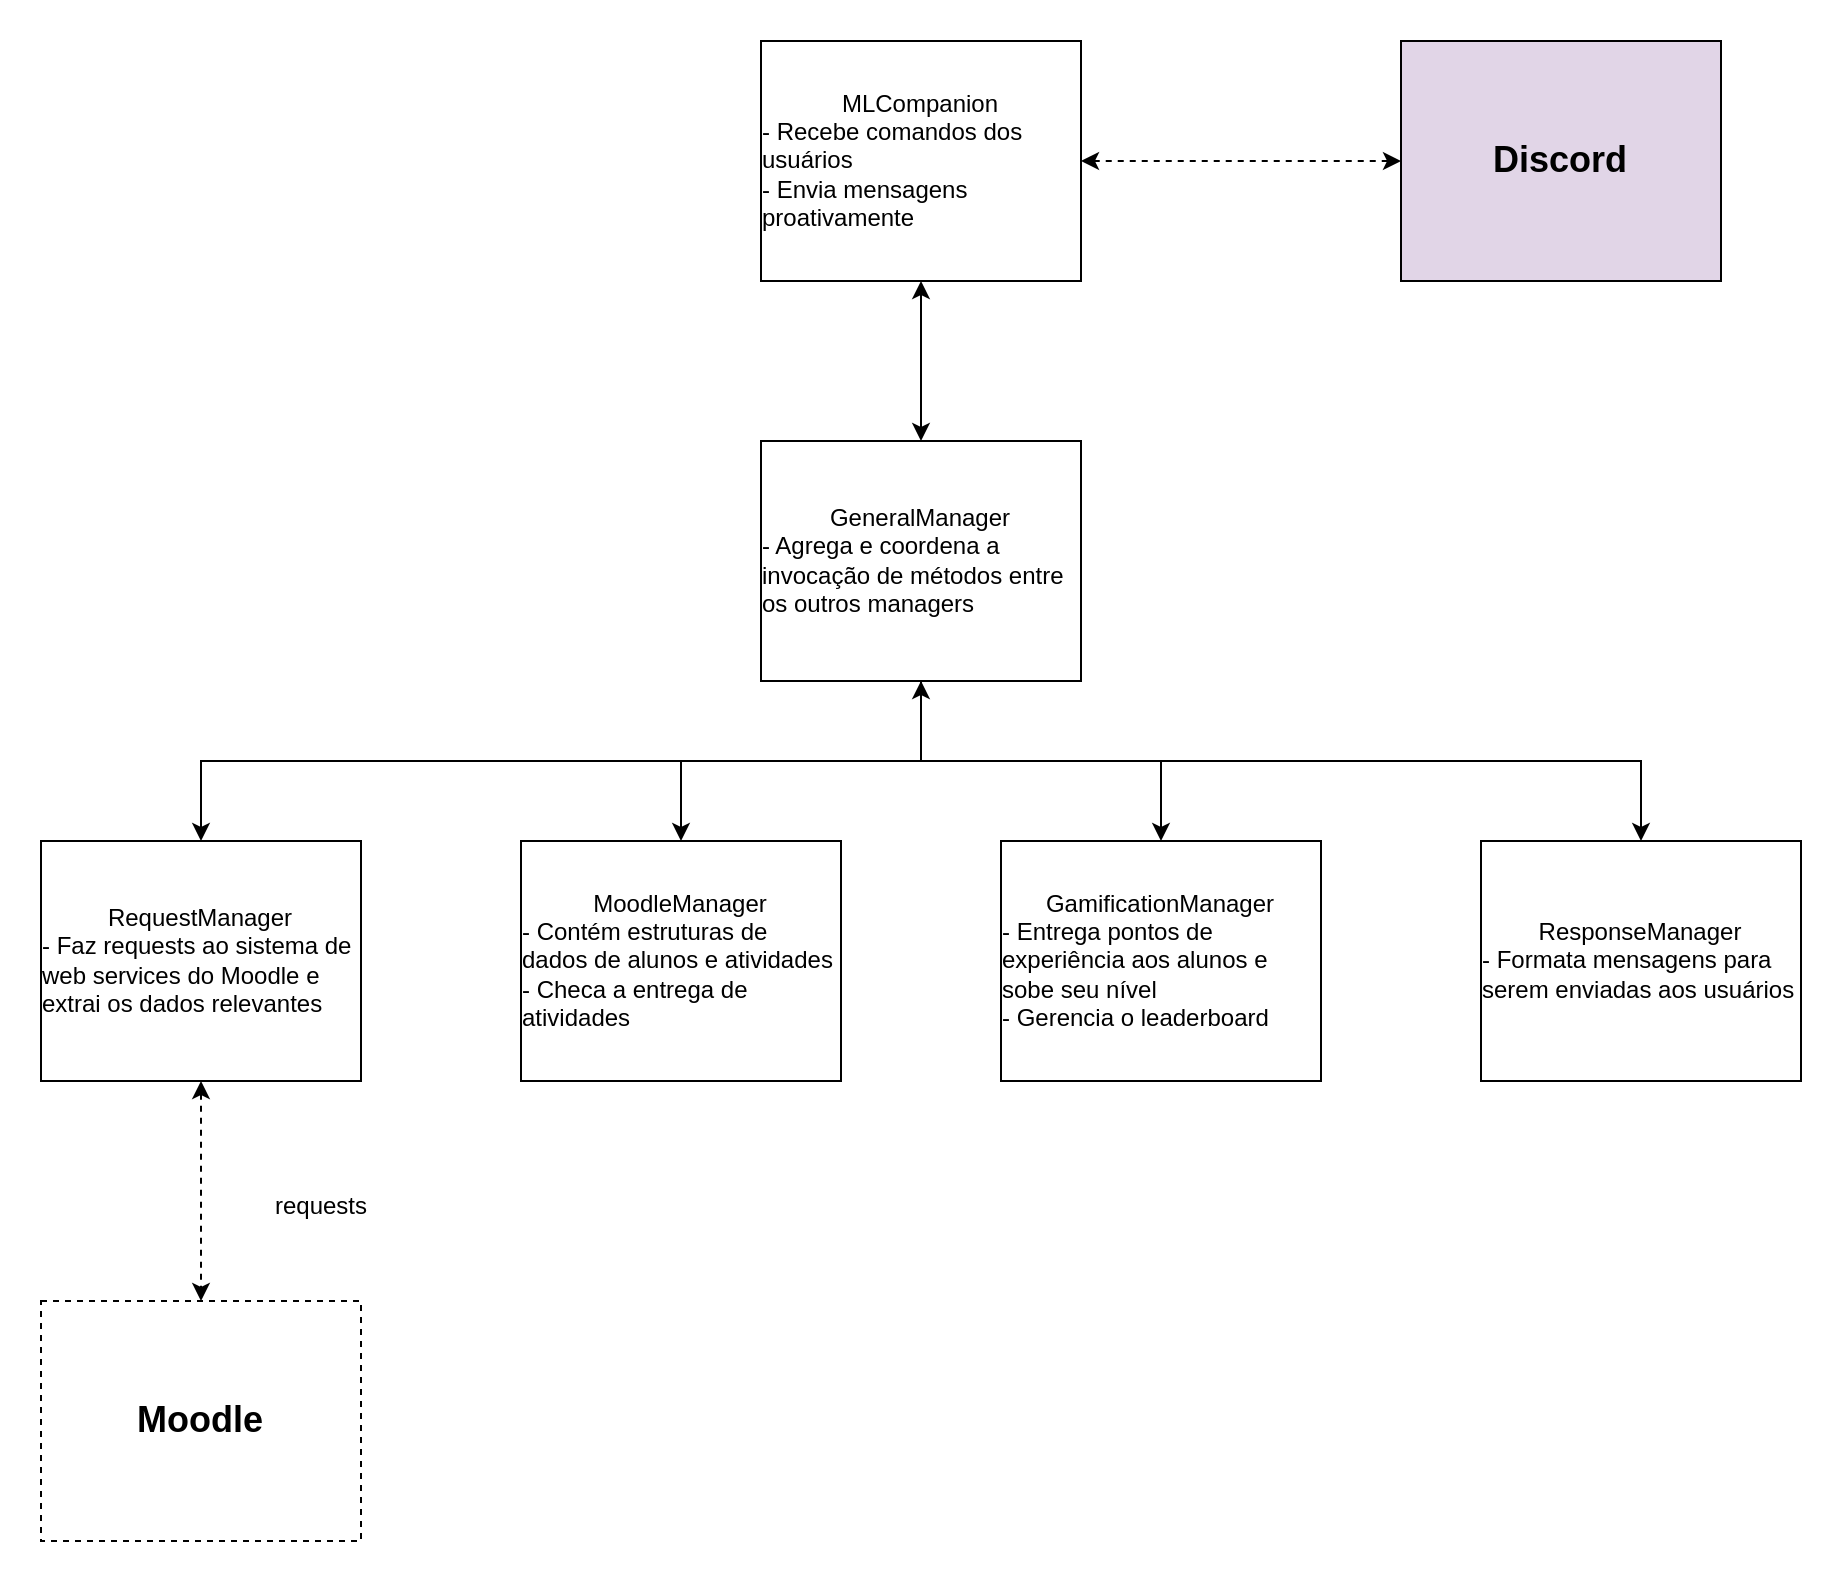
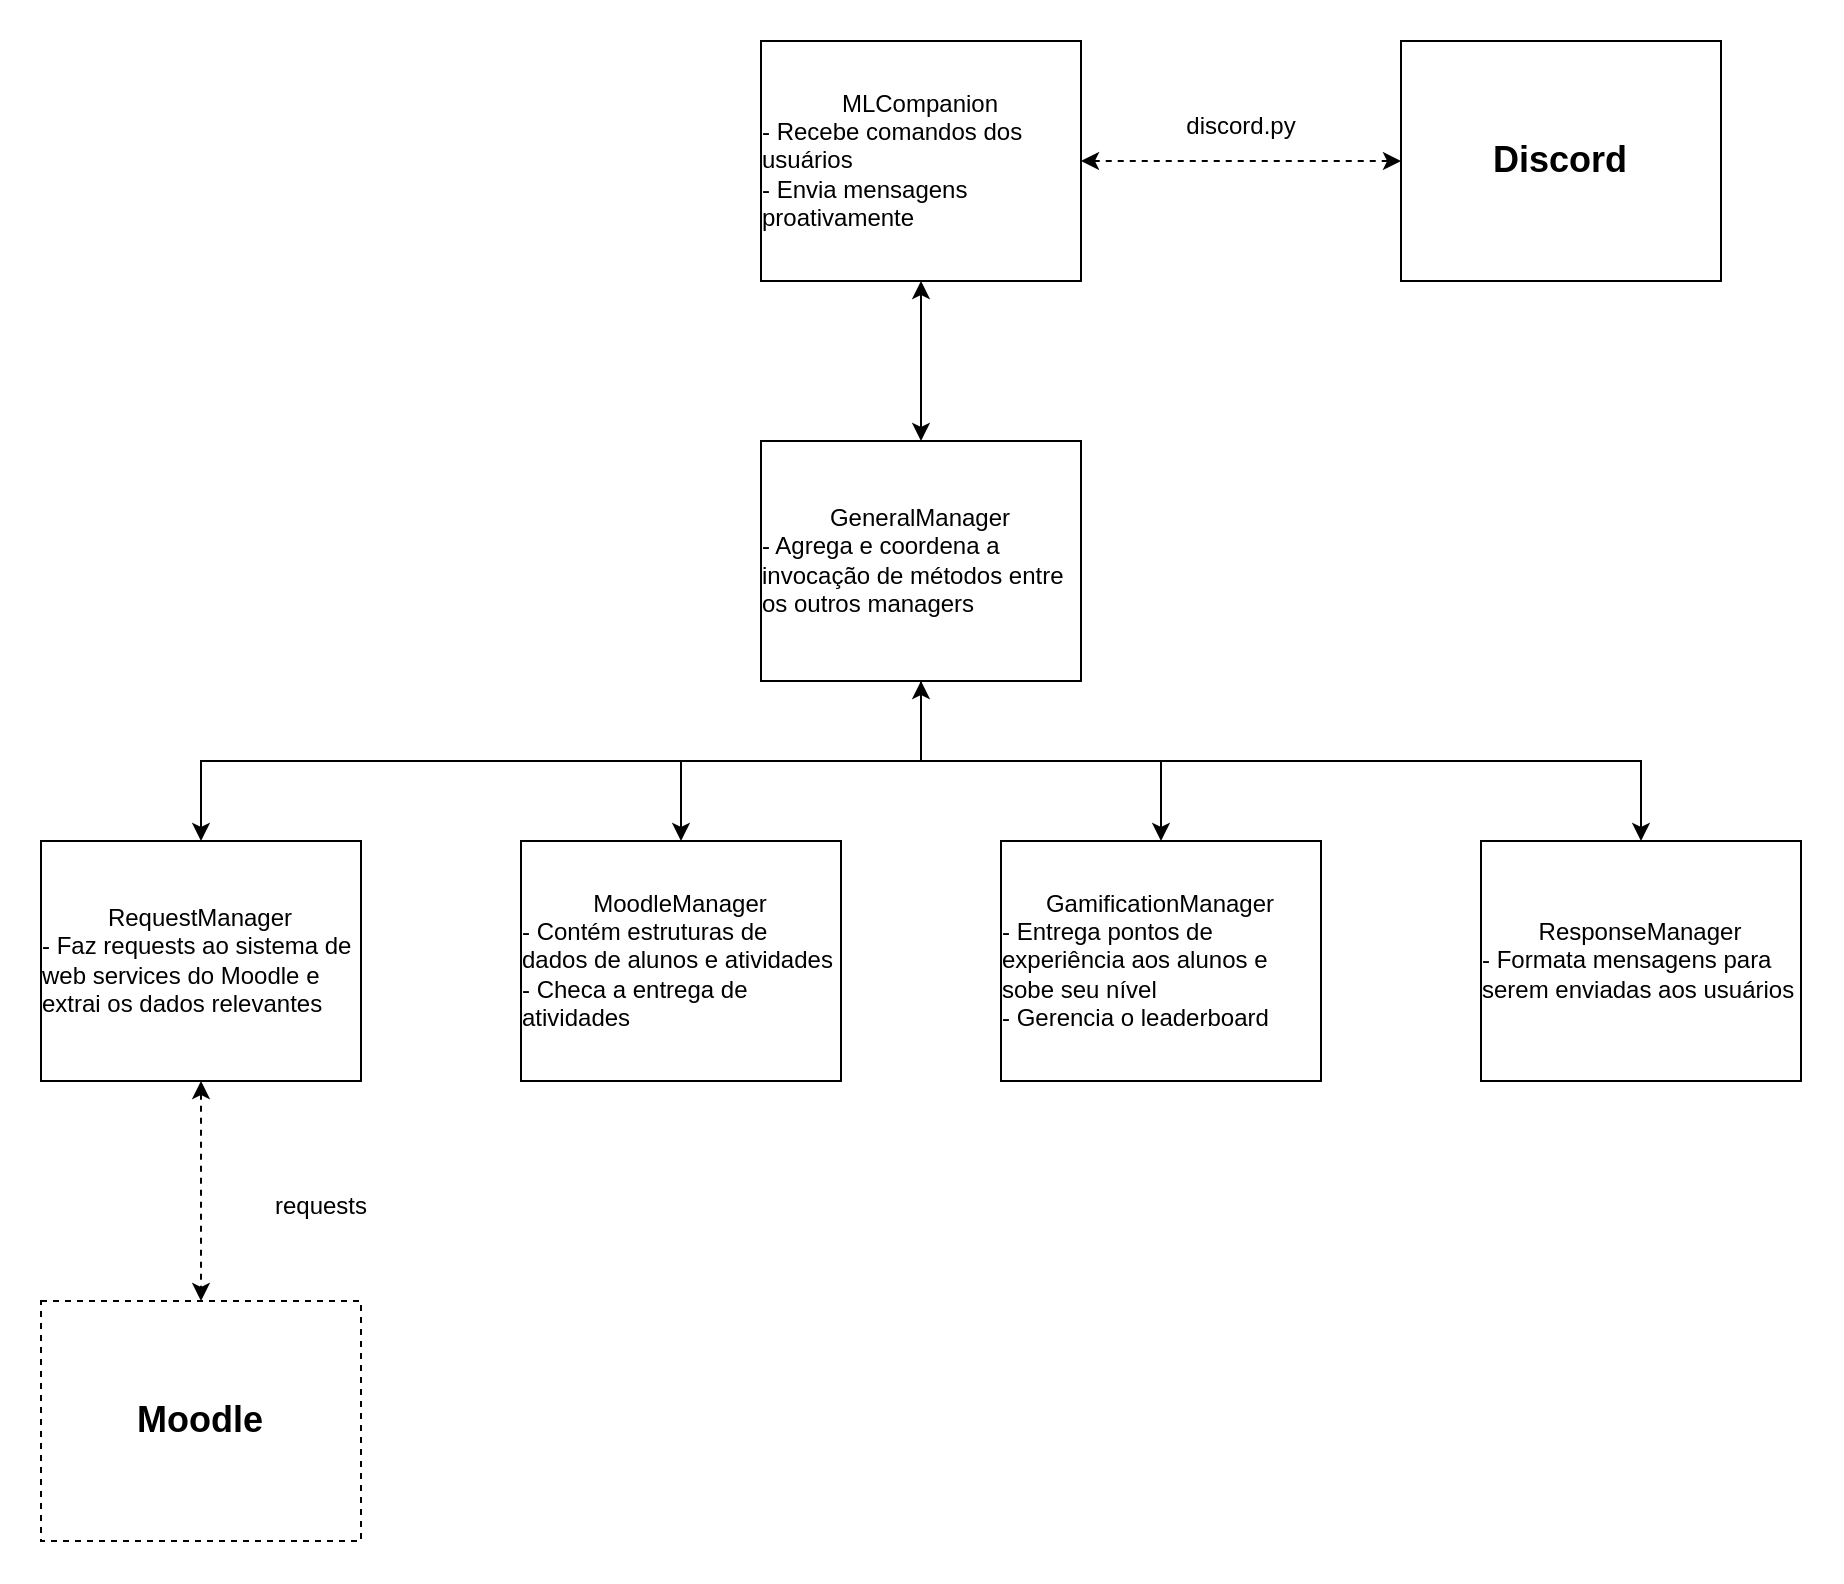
node "discord.py": added
node "Discord": fillcolor #e1d5e7 -> #ffffff
